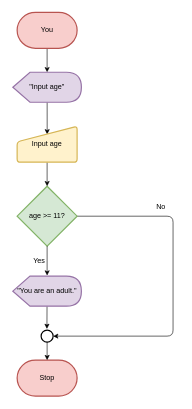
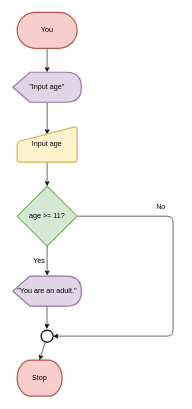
node "Stop": size 60x36 -> 45x36
